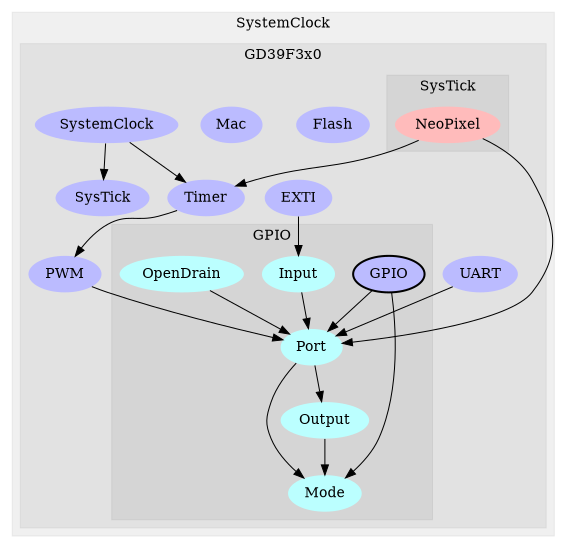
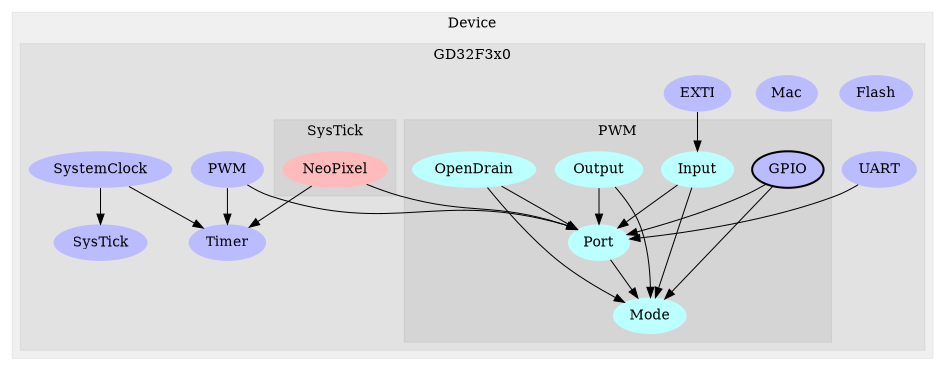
cluster "SystemClock": label "SystemClock" -> "Device"
cluster "GD39F3x0": label "GD39F3x0" -> "GD32F3x0"
edge "Timer" -> "PWM": reversed
cluster "GPIO": label "GPIO" -> "PWM"
edge "Input" -> "Mode": added
edge "OpenDrain" -> "Mode": added
edge "Port" -> "Output": reversed
